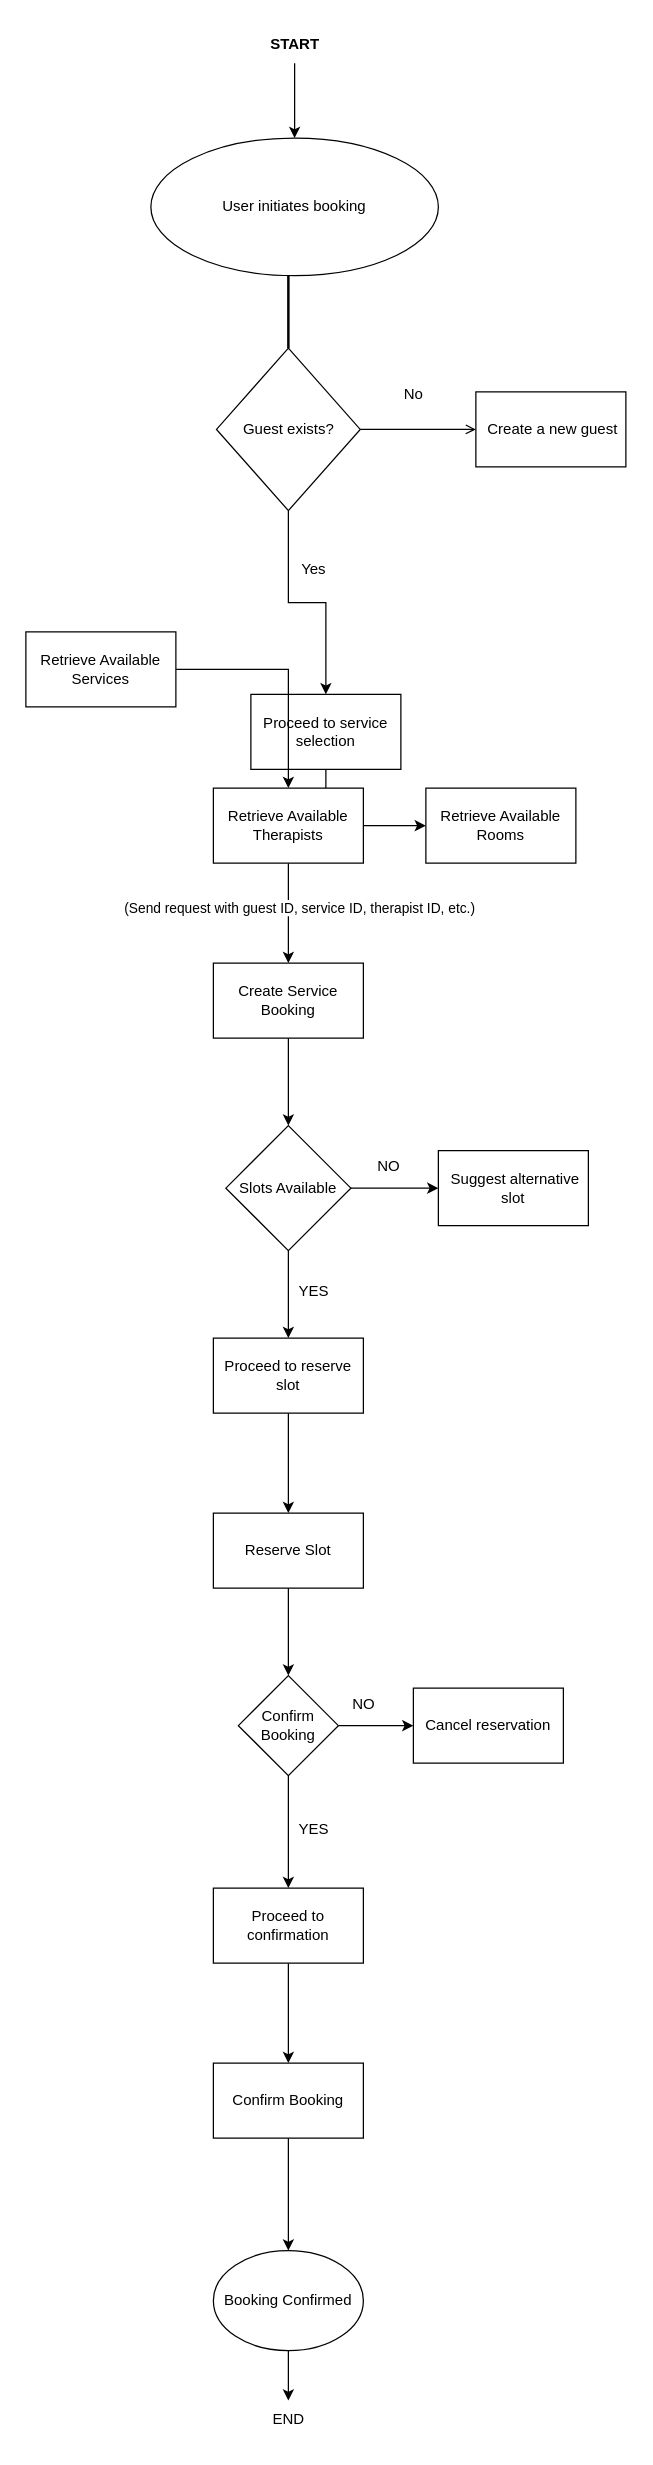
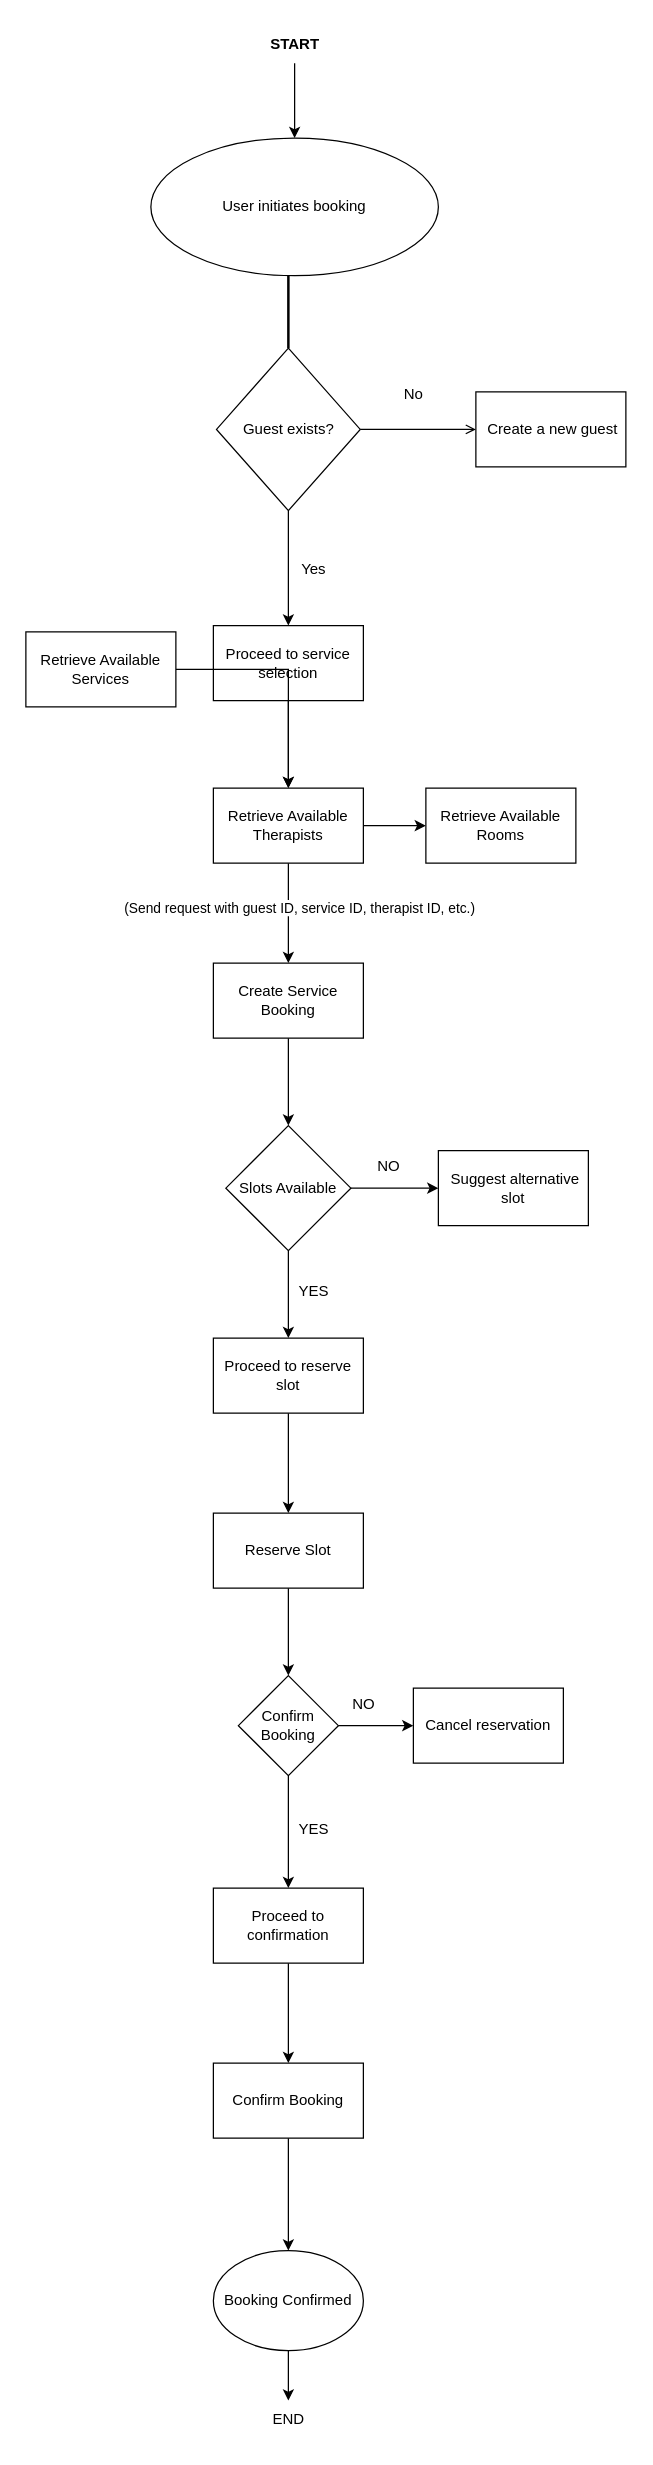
node "Proceed to service selection": moved (326, 732) -> (288, 663)
